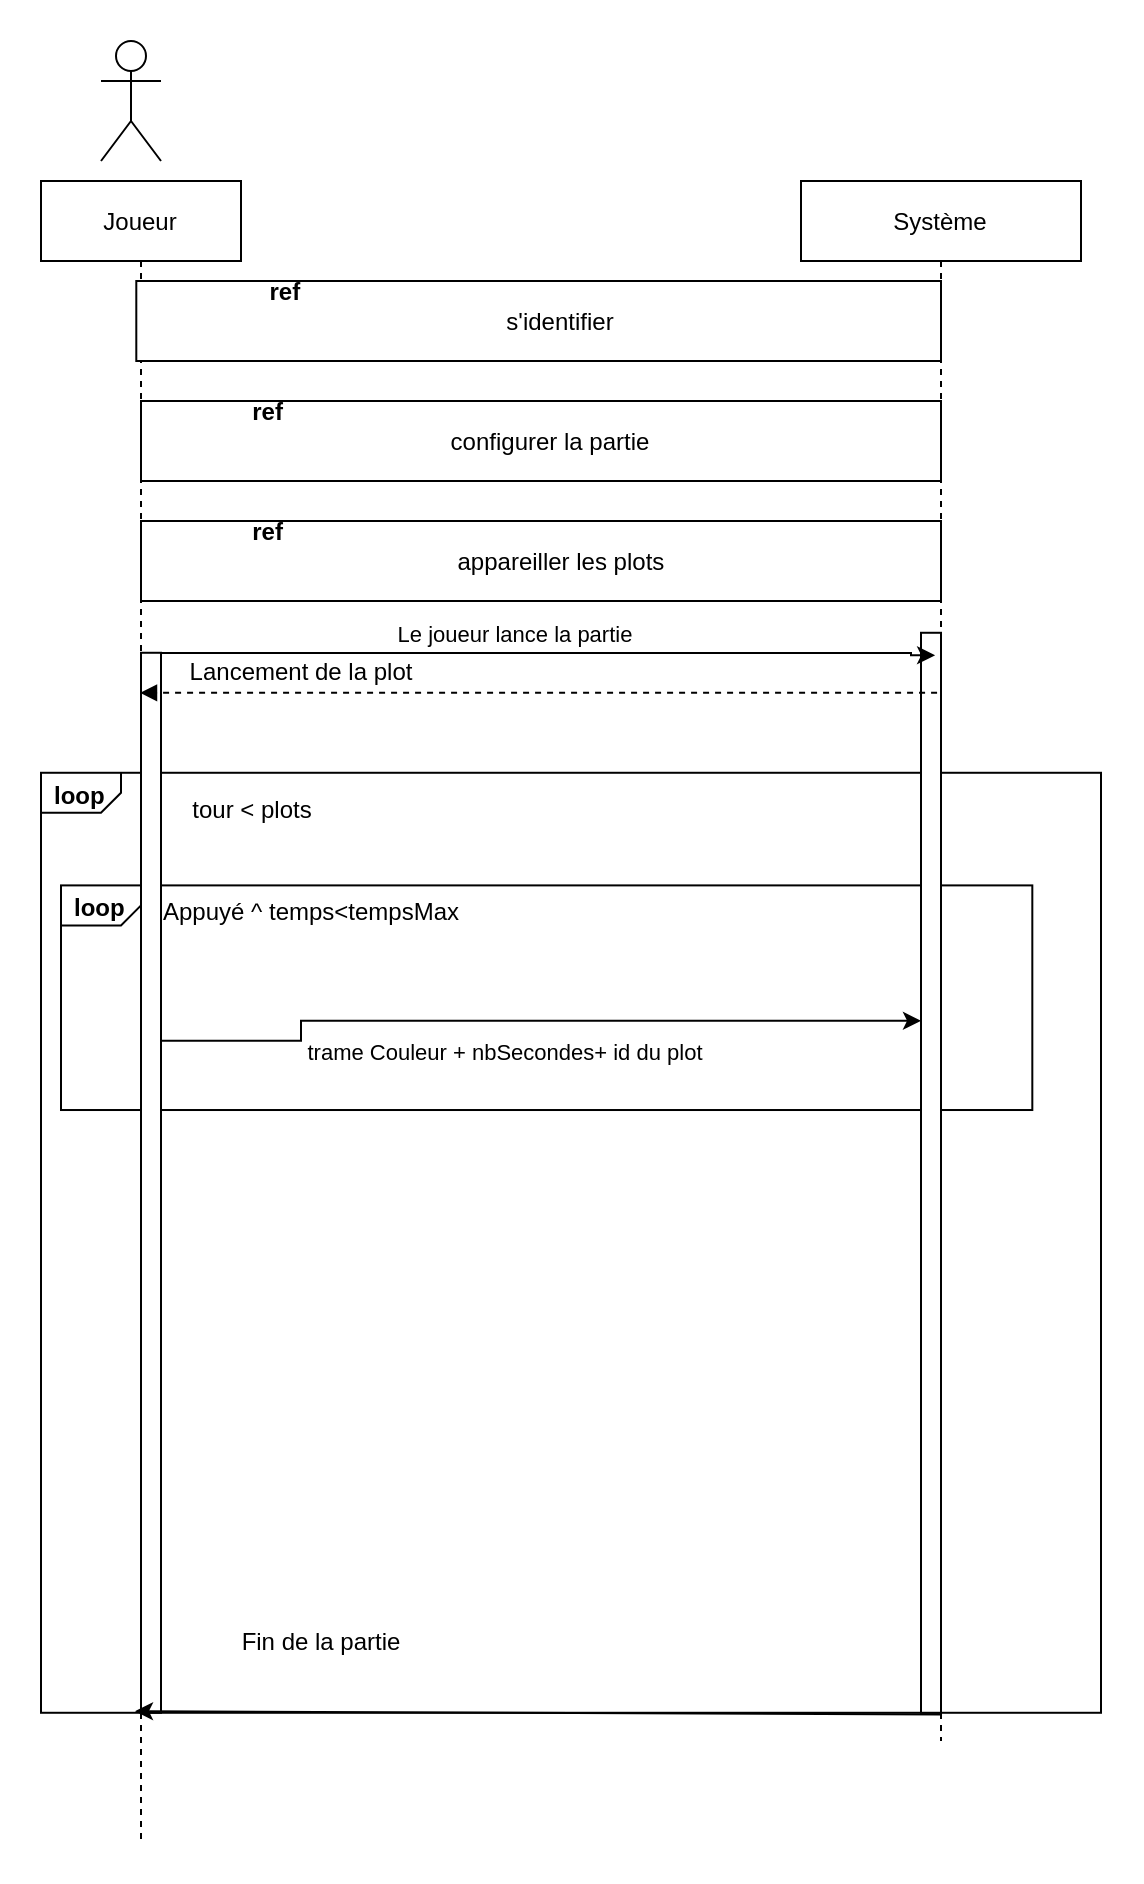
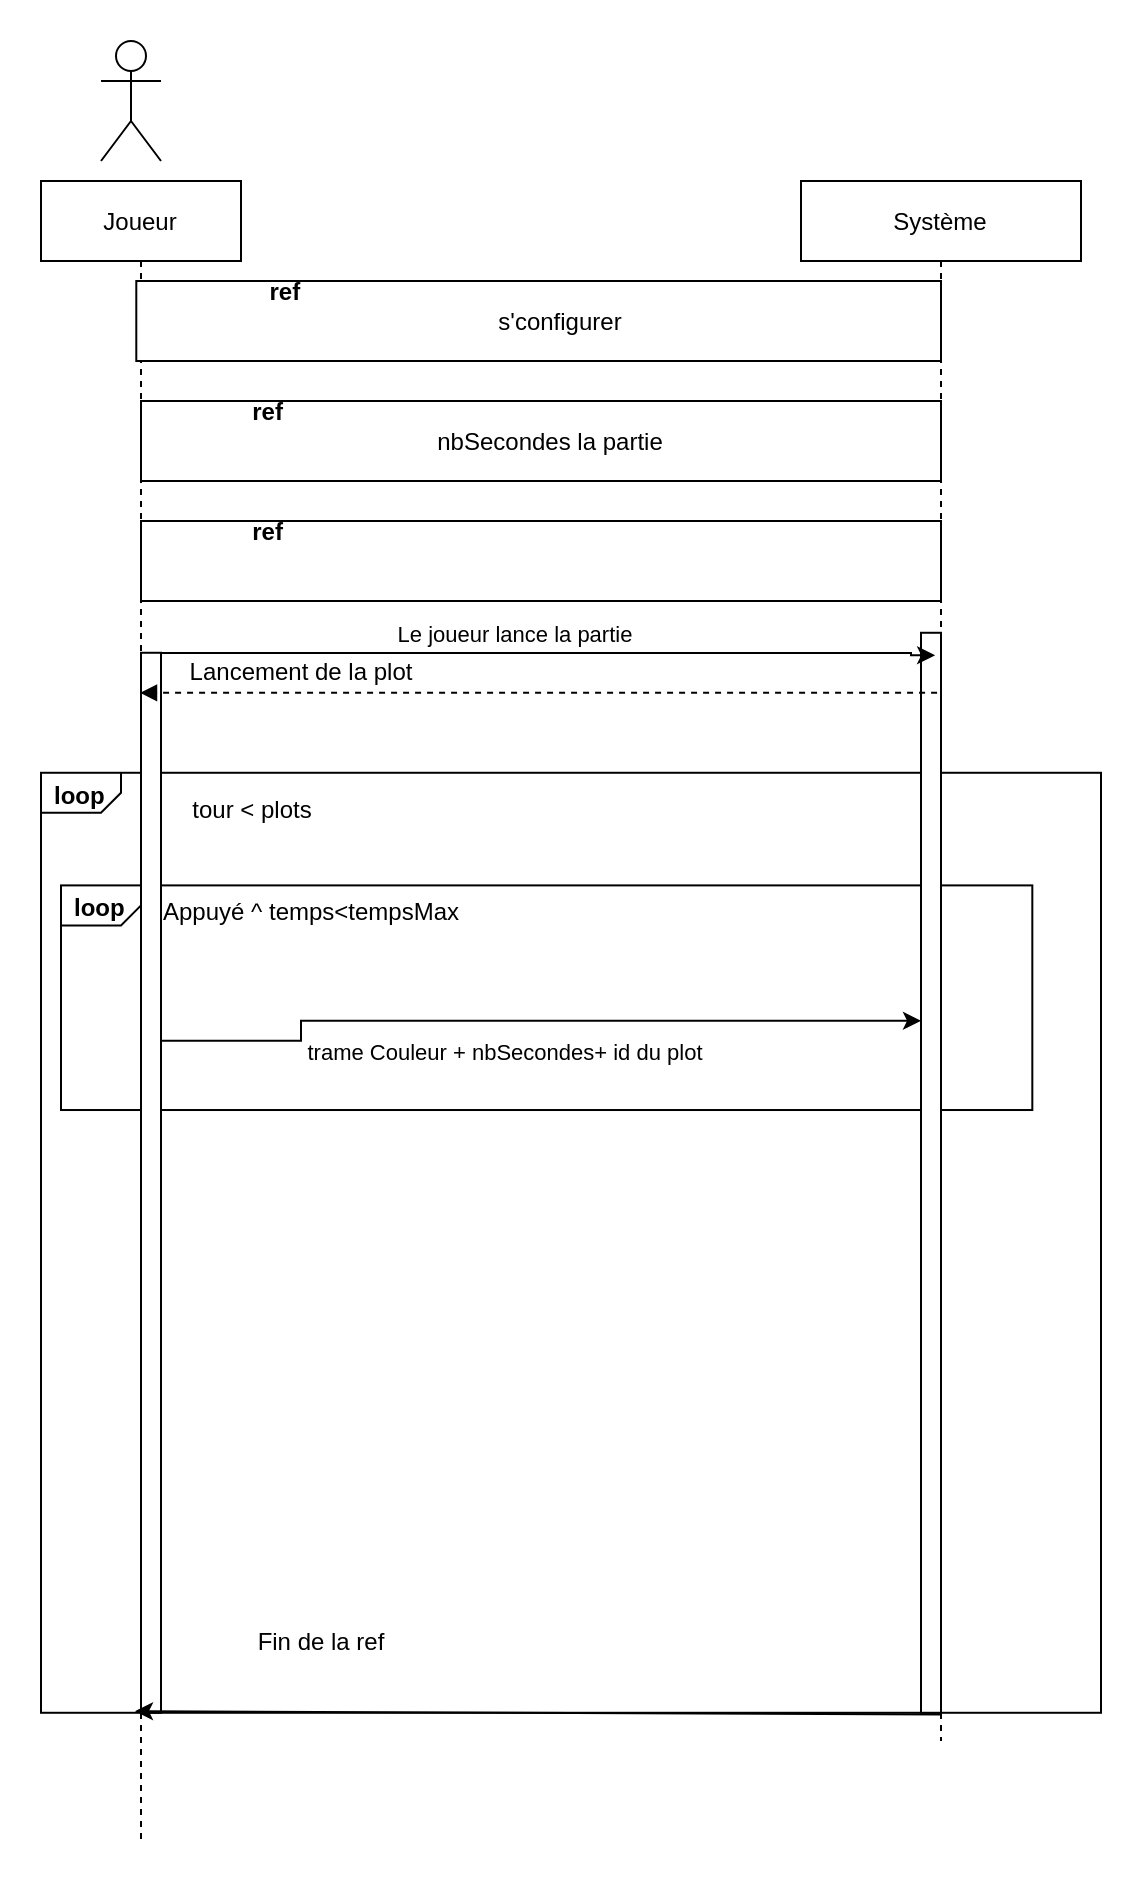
node "s'identifier": label "s'identifier" -> "s'configurer"
node "configurer la partie": label "configurer la partie" -> "nbSecondes la partie"
node "appareiller les plots": removed
node "Fin de la partie": label "Fin de la partie" -> "Fin de la ref"
